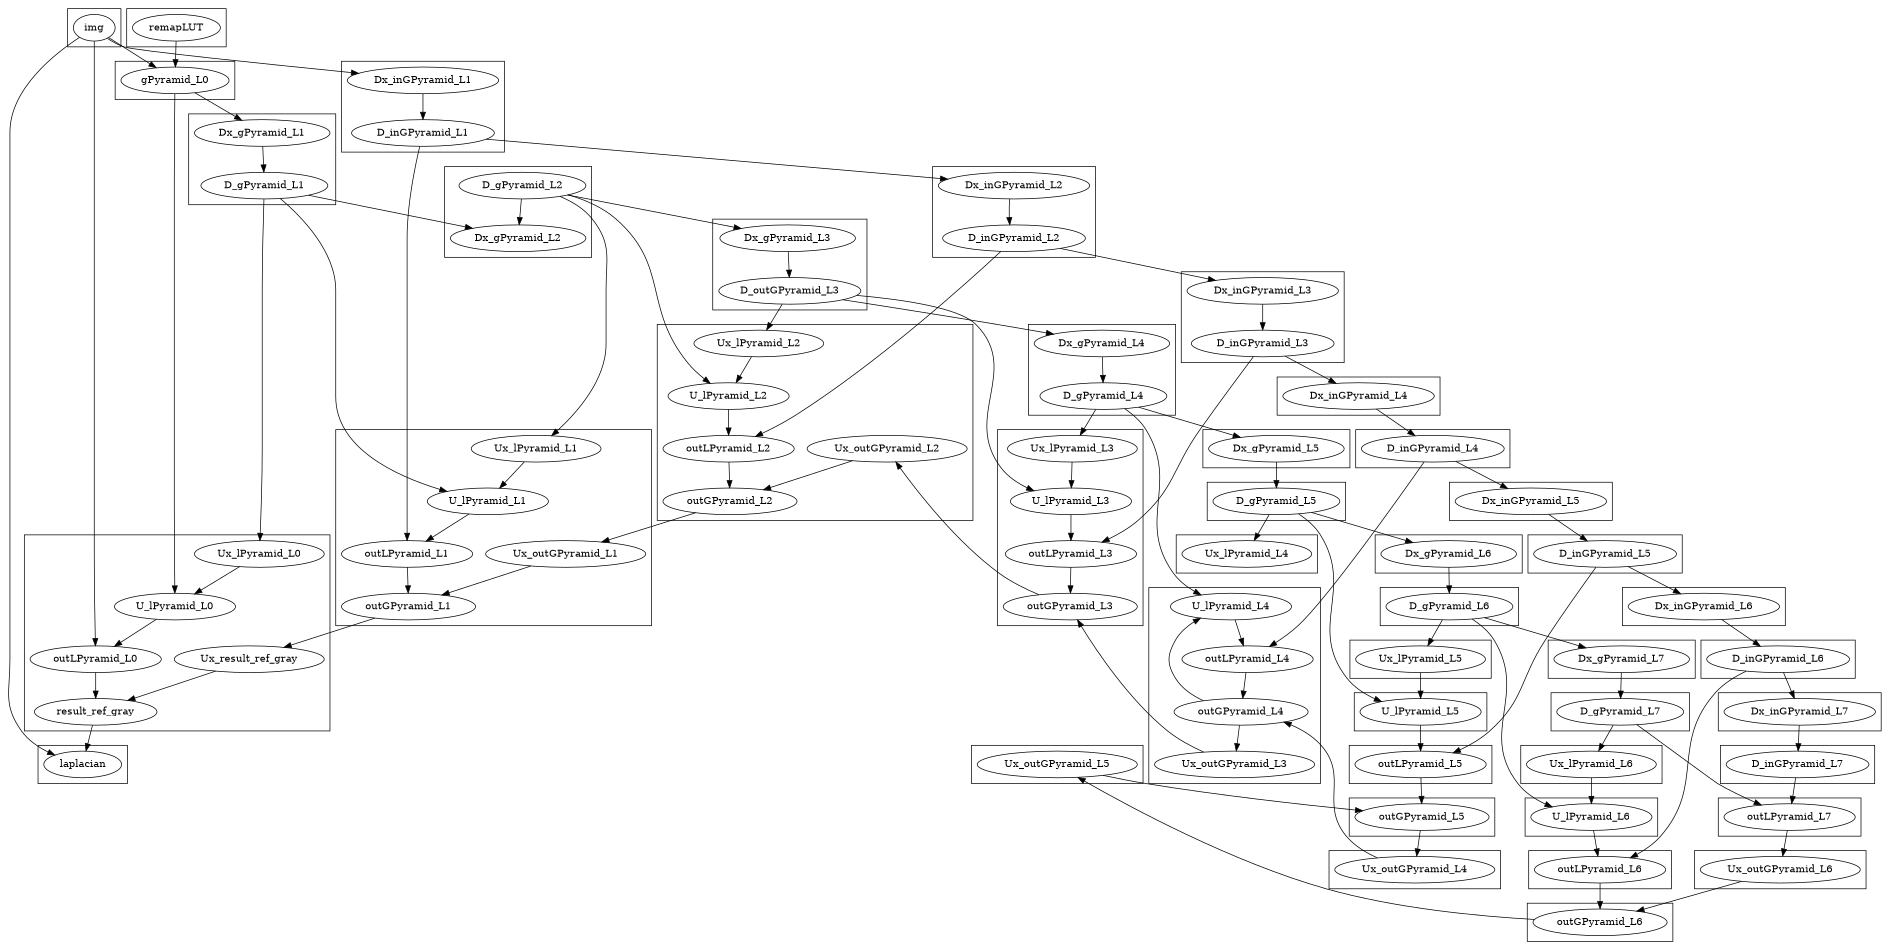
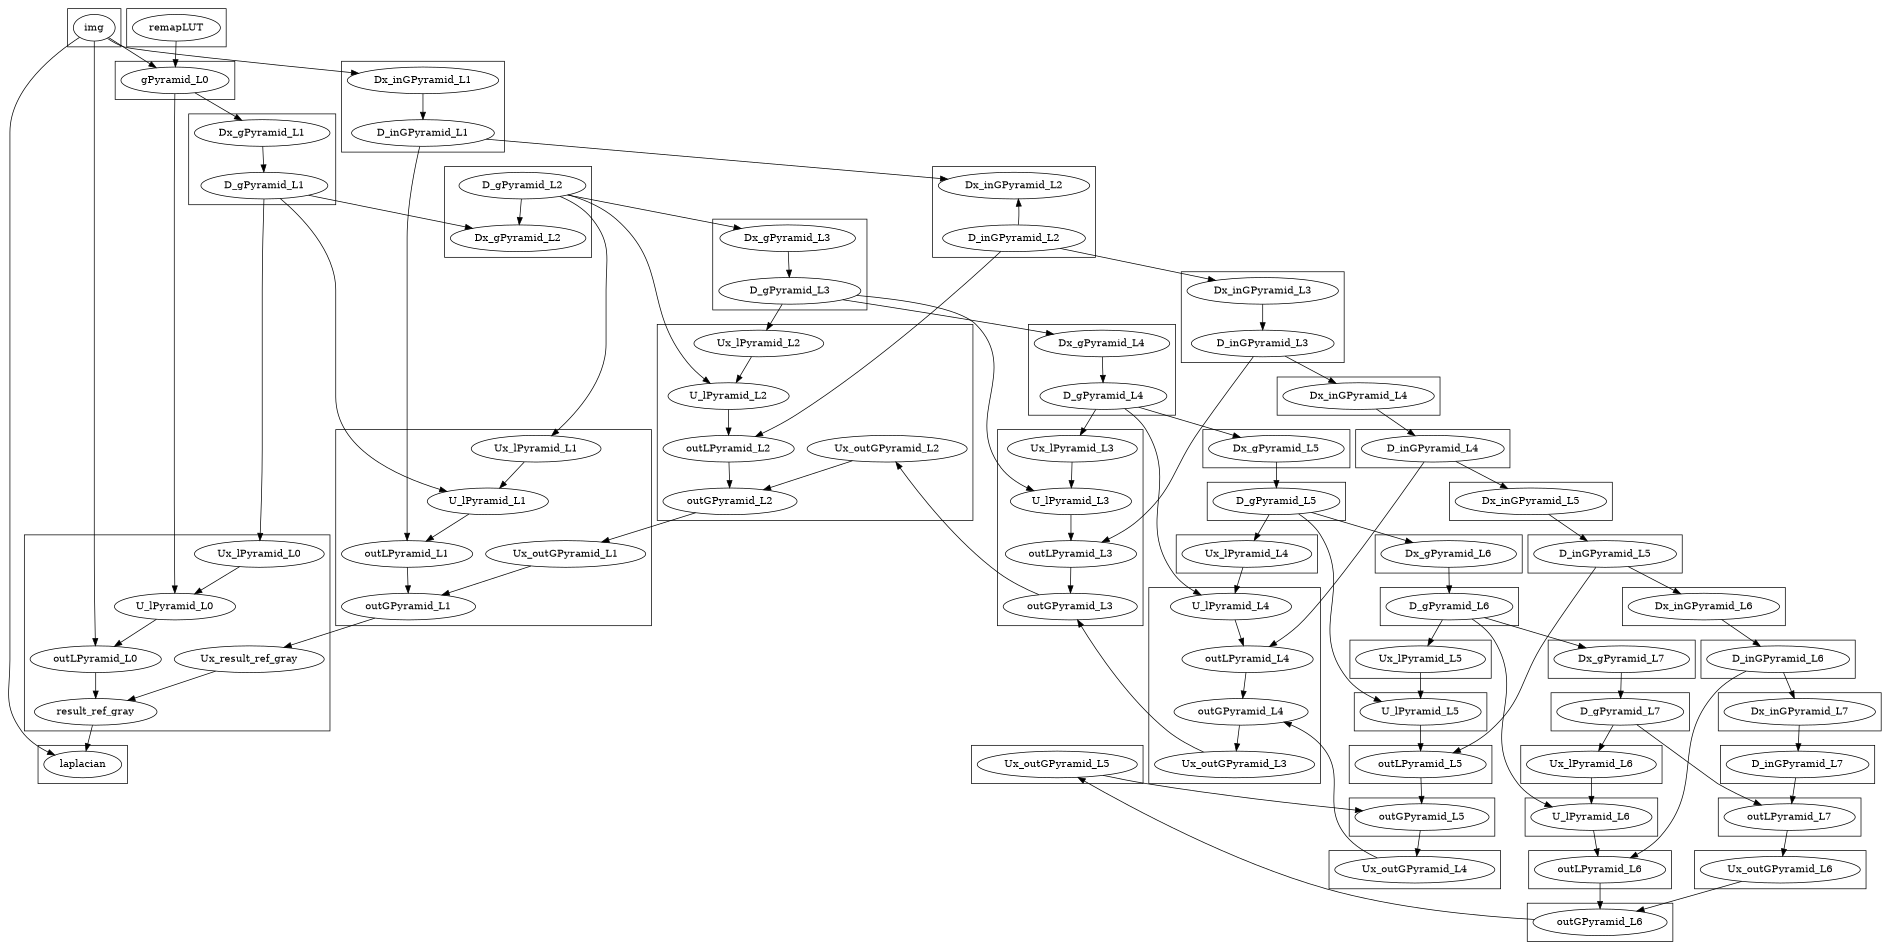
edge "Dx_inGPyramid_L2" -> "D_inGPyramid_L2": reversed
node "D_outGPyramid_L3": label "D_outGPyramid_L3" -> "D_gPyramid_L3"
edge "outGPyramid_L4" -> "U_lPyramid_L4": now "Ux_lPyramid_L4" -> "U_lPyramid_L4"
